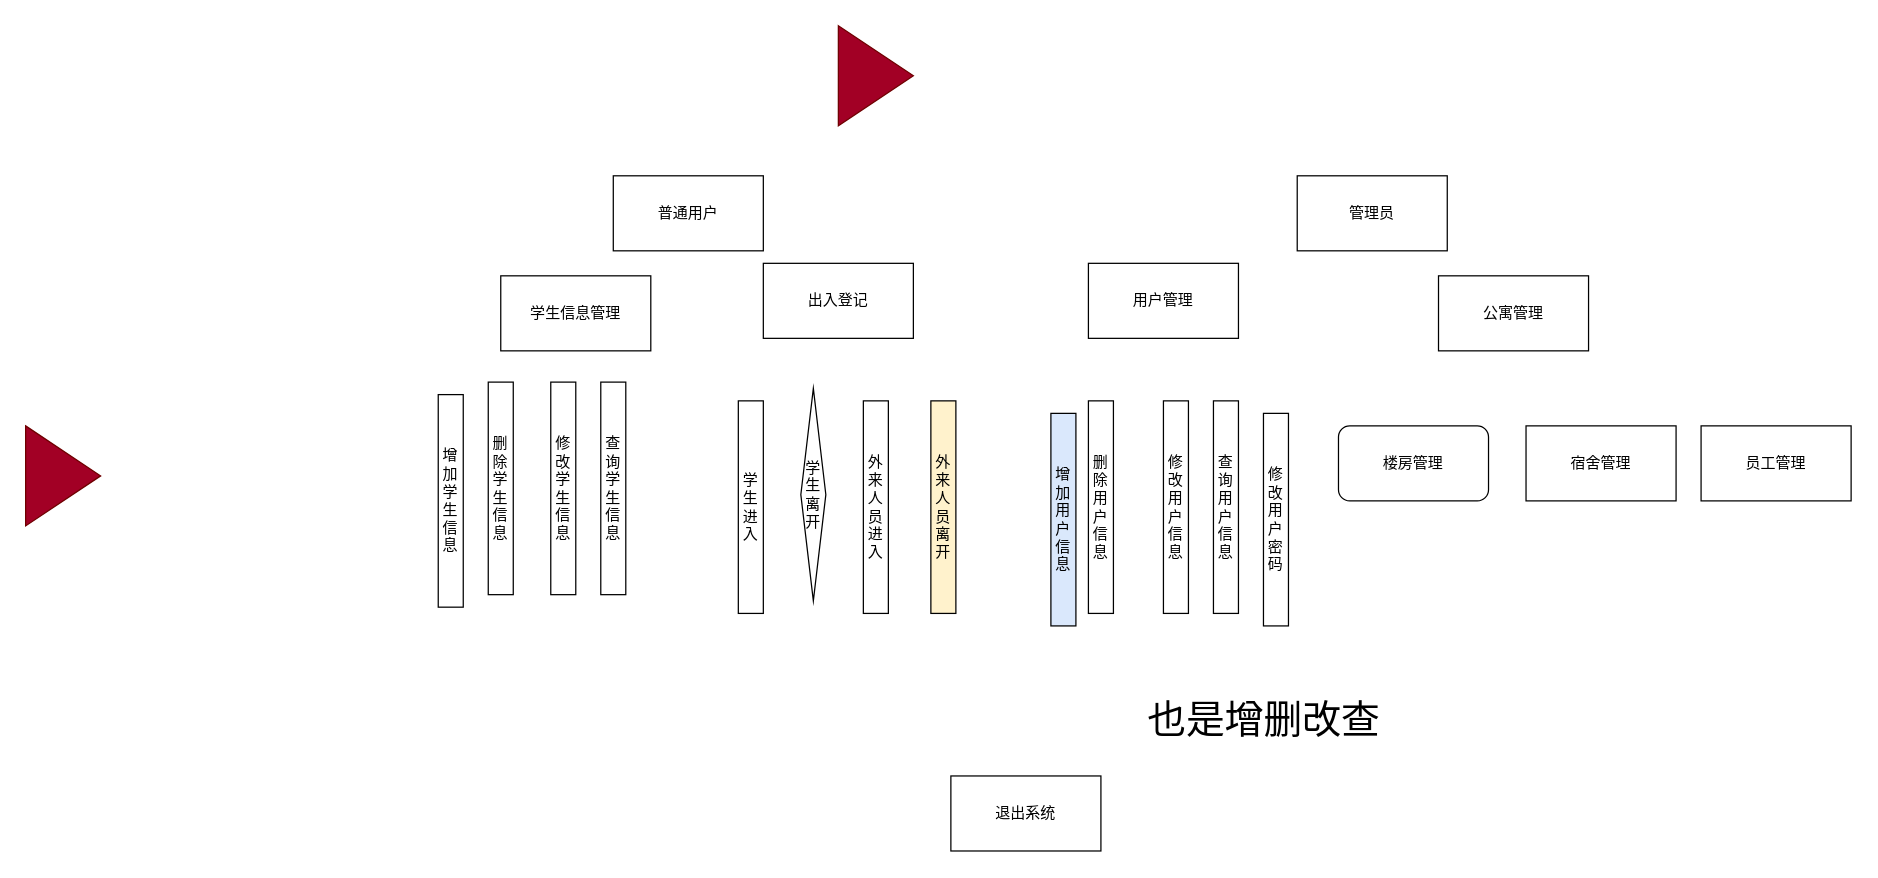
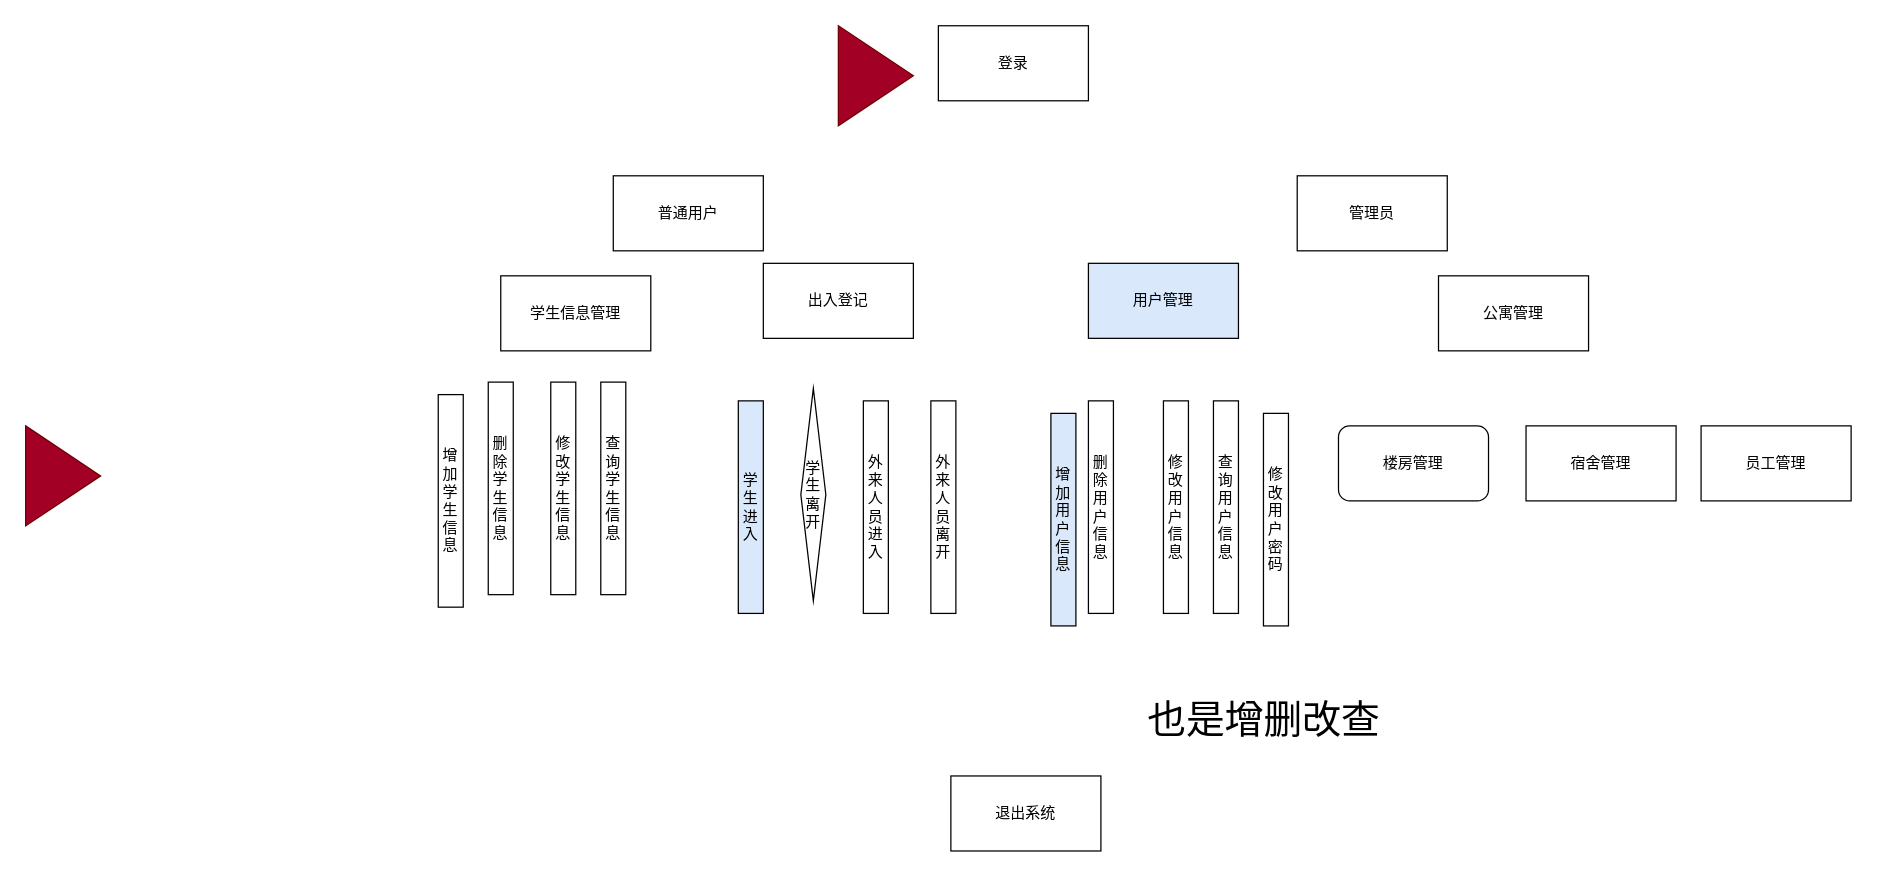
node "登录": added
node "用户管理": fillcolor #ffffff -> #dae8fc
node "学生进入": fillcolor #ffffff -> #dae8fc
node "外来人员离开": fillcolor #fff2cc -> #ffffff
